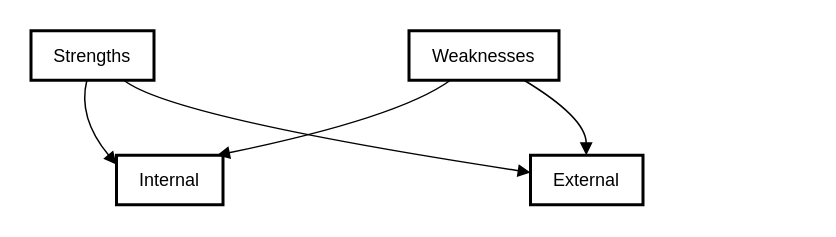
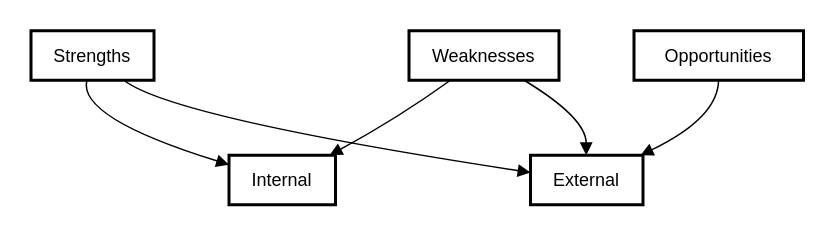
node "Opportunities": added
edge "Opportunities" -> "External": added
node "Internal": moved (170, 180) -> (282, 180)
